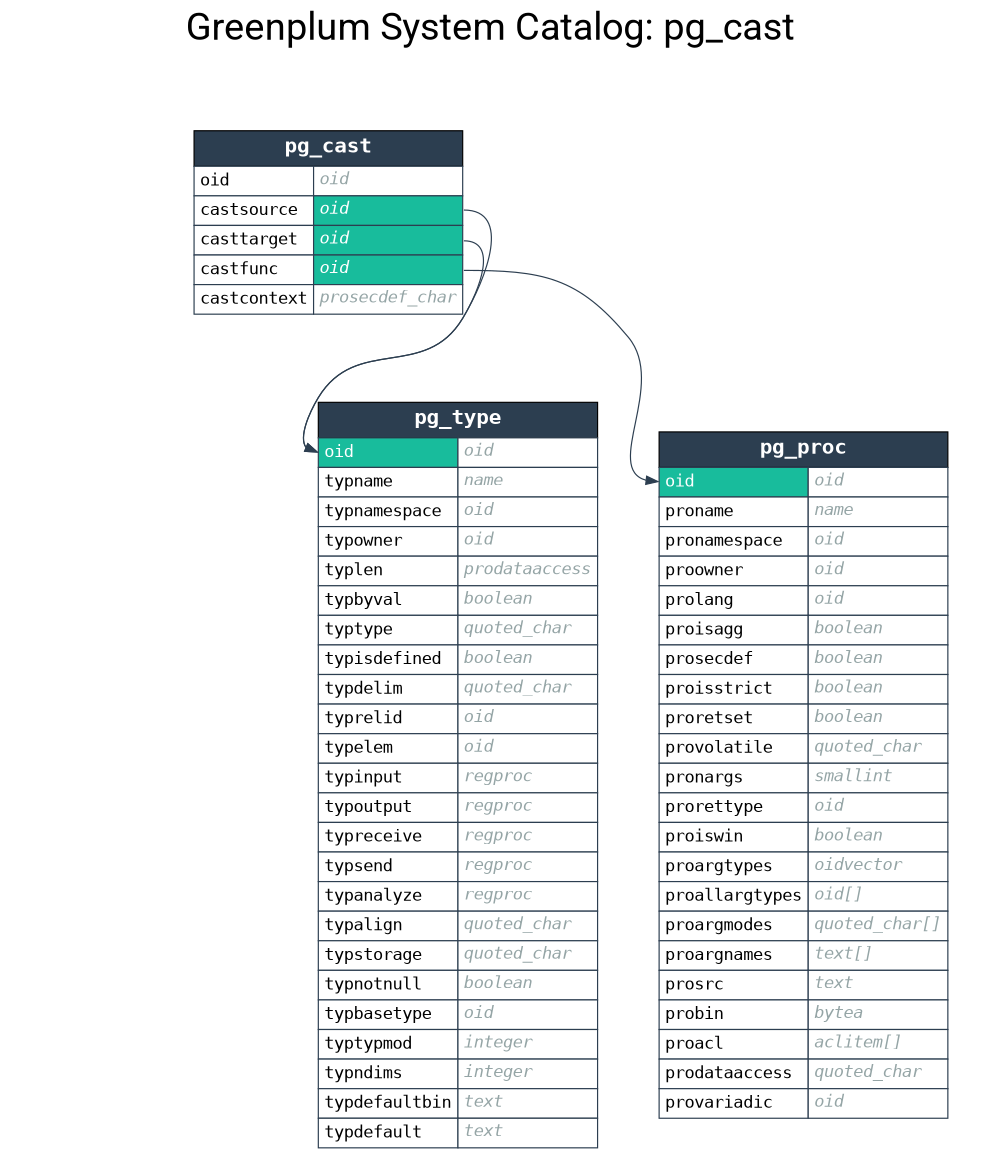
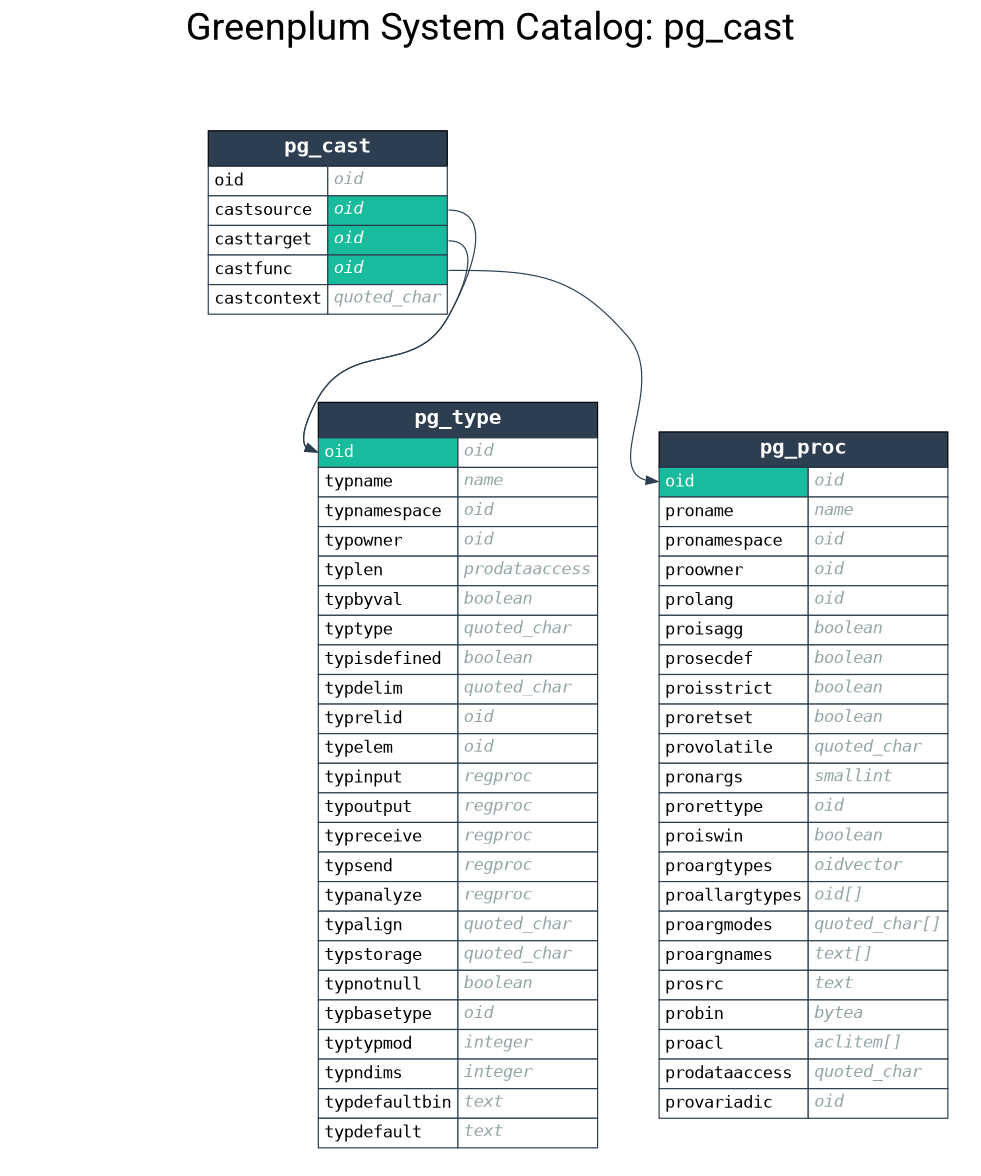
node "pg_cast": text "prosecdef_char" -> "quoted_char"
